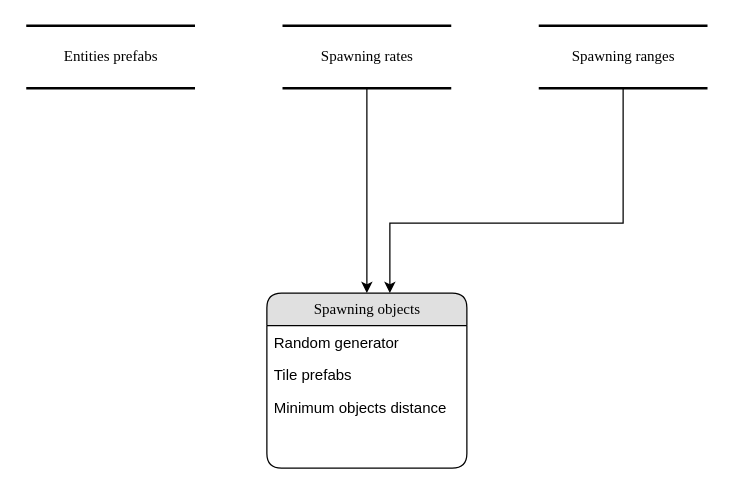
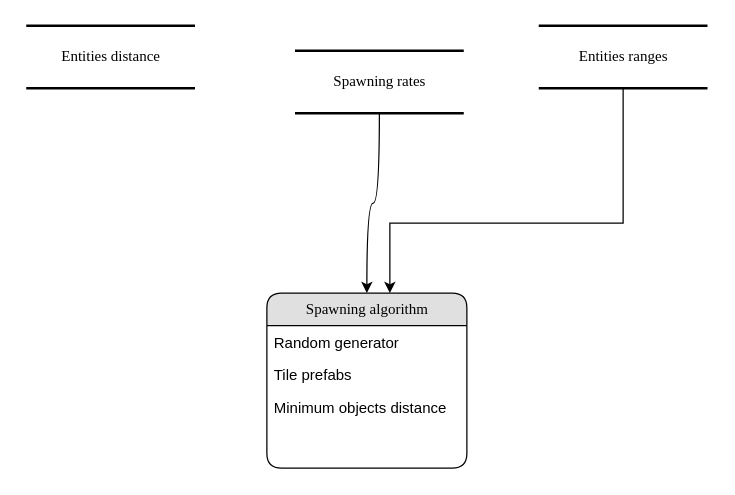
node "Entities prefabs": label "Entities prefabs" -> "Entities distance"
node "Spawning rates": moved (367, 57) -> (379, 82)
node "Spawning ranges": label "Spawning ranges" -> "Entities ranges"
node "Spawning objects": label "Spawning objects" -> "Spawning algorithm"
